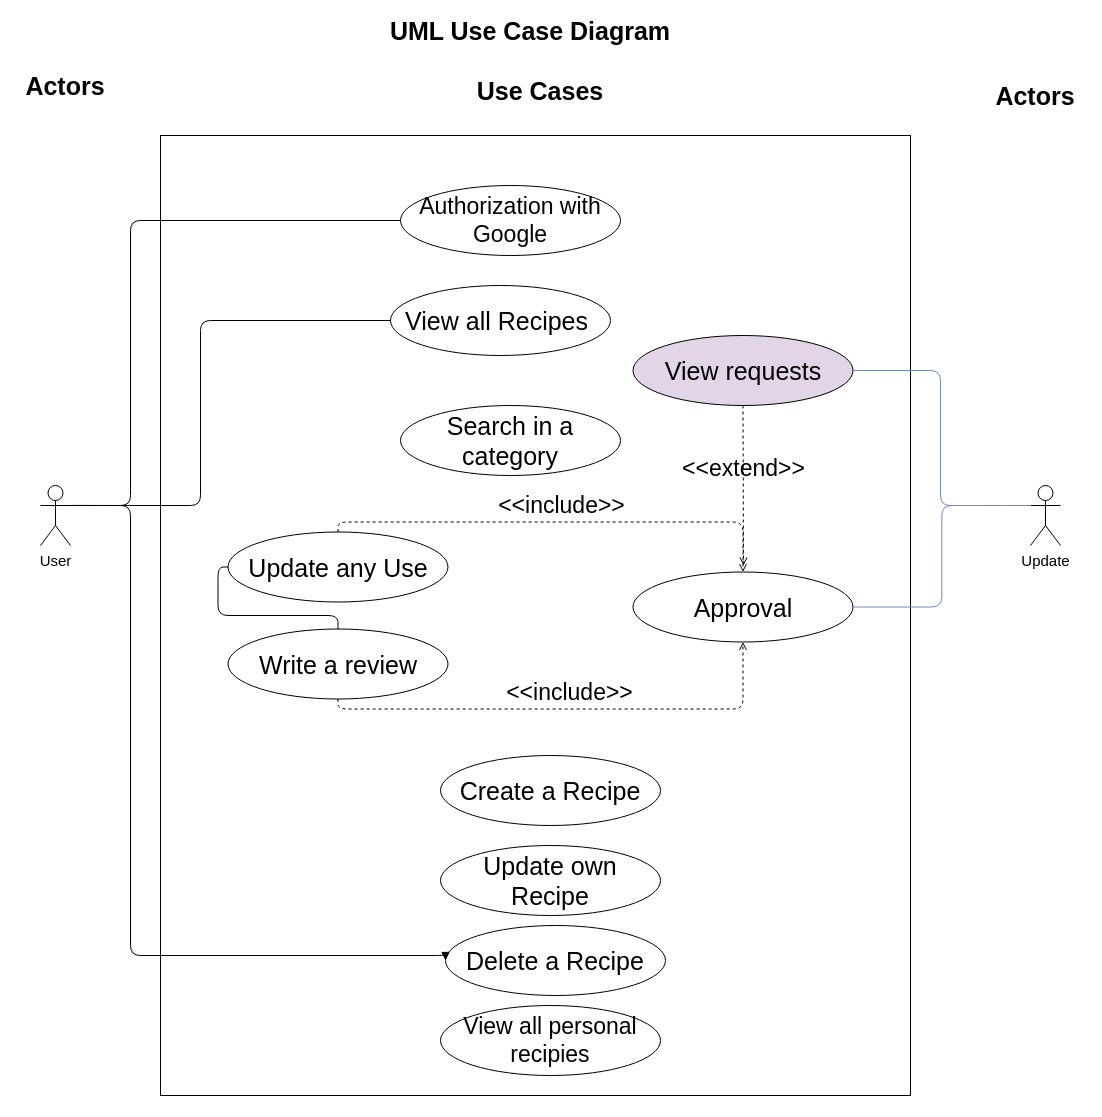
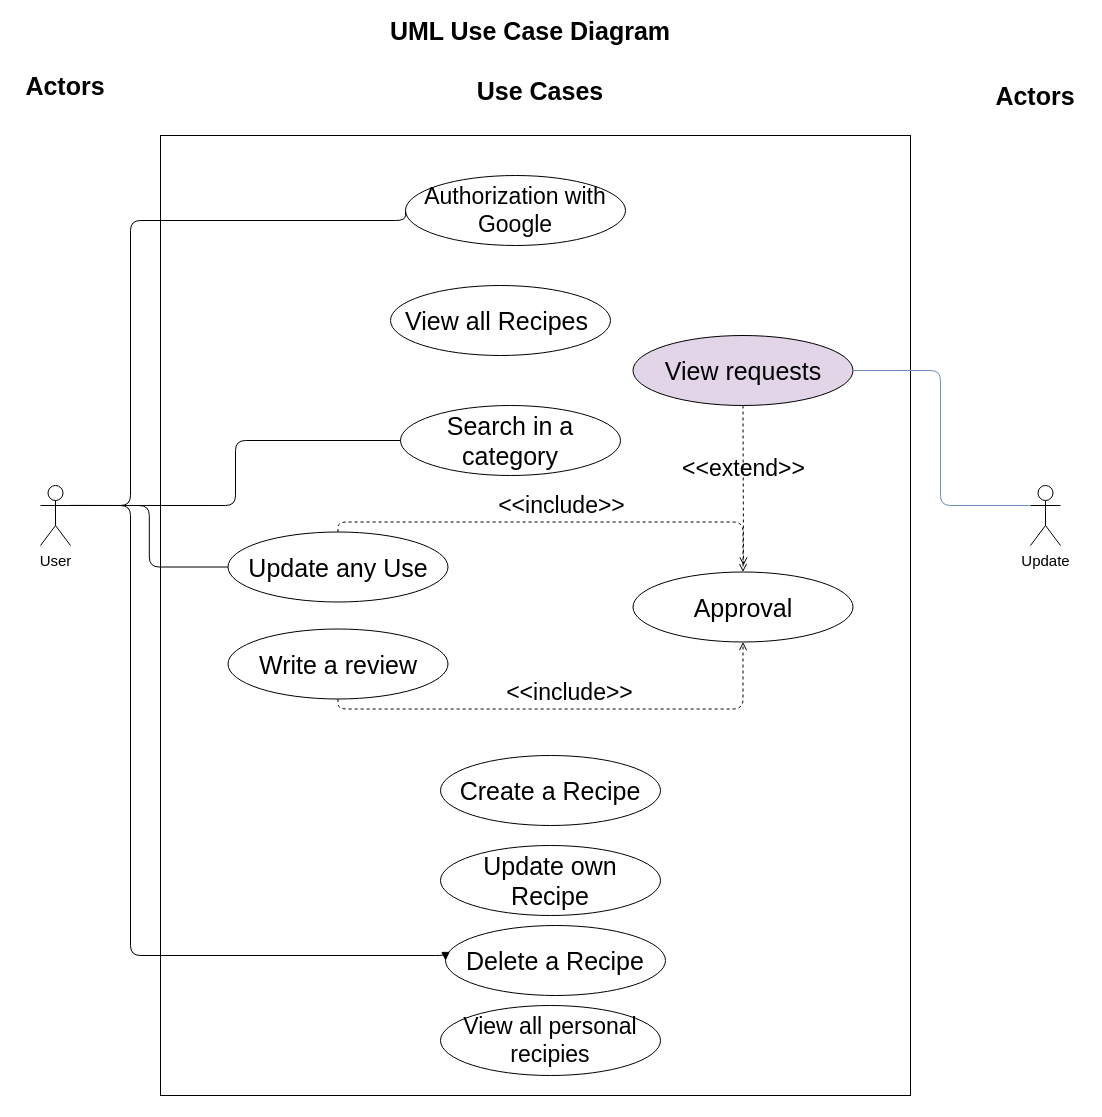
node "Authorization with Google": moved (511, 221) -> (516, 211)
edge "View all Recipes" -- "User": removed
edge "Search in a category" -- "User": added
edge "Update" -- "Approval": removed
edge "Update any Use" -- "Write a review": now "Update any Use" -- "User"
